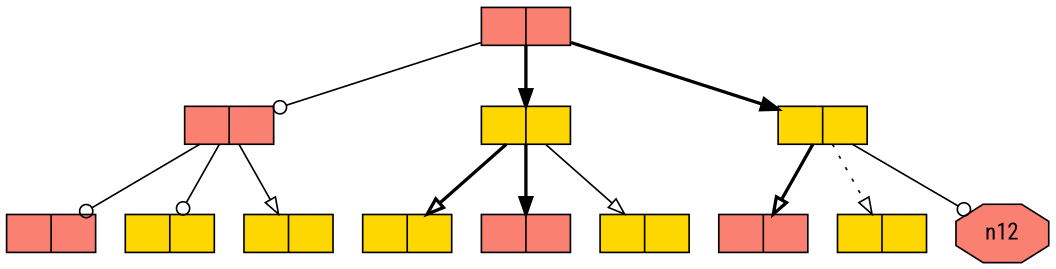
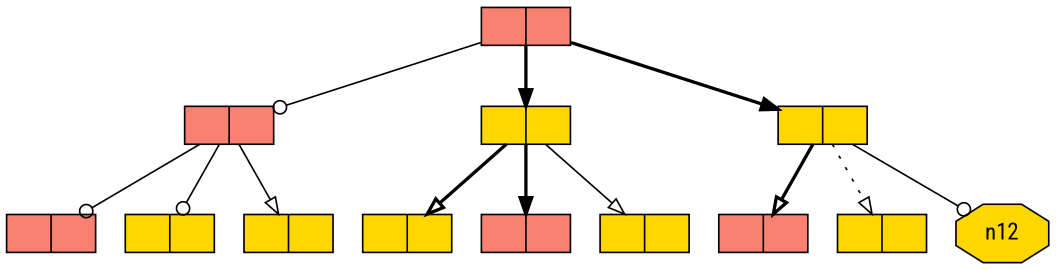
node "n12": fillcolor salmon -> gold
